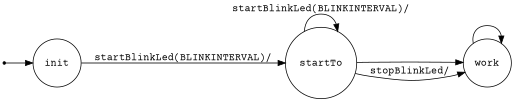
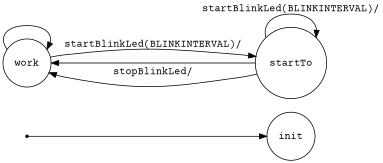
edge "init" -> "startTo": now "work" -> "startTo"
